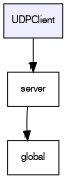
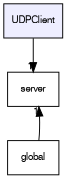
edge "server" -> "global": reversed
